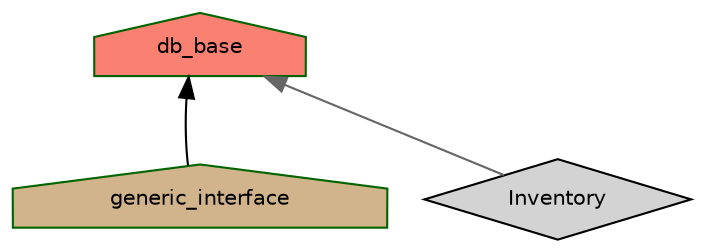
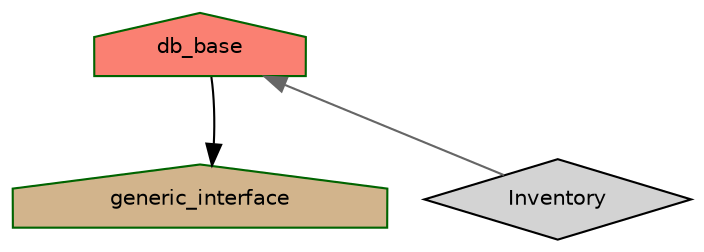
edge "generic_interface" -> "db_base": reversed
